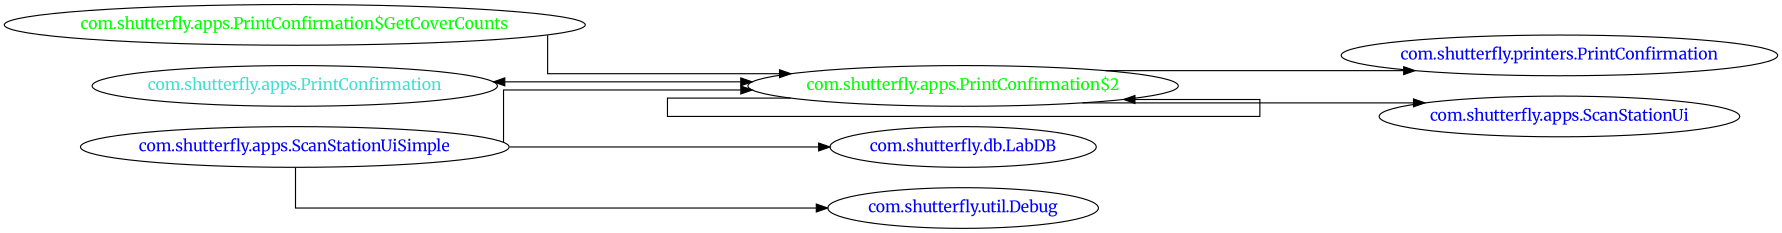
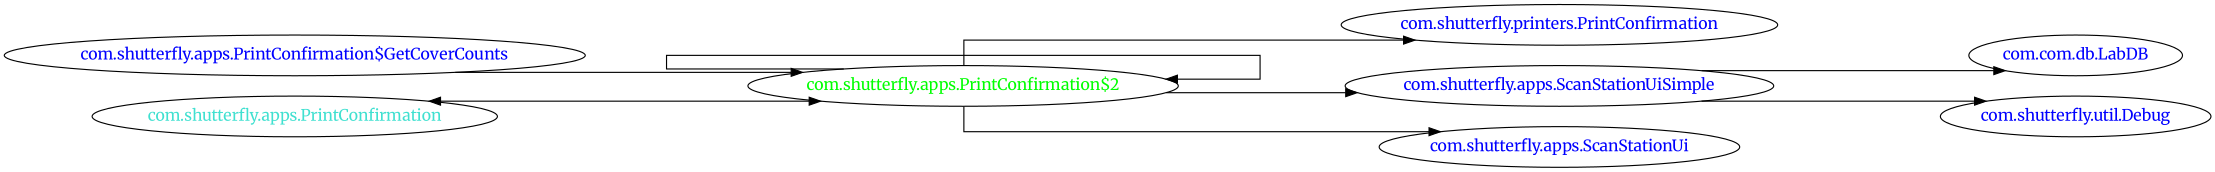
node "com.shutterfly.apps.PrintConfirmation$GetCoverCounts": fontcolor green -> blue
edge "com.shutterfly.apps.ScanStationUiSimple" -> "com.shutterfly.apps.PrintConfirmation$2": reversed
node "com.shutterfly.db.LabDB": label "com.shutterfly.db.LabDB" -> "com.com.db.LabDB"
